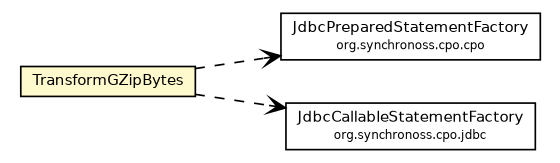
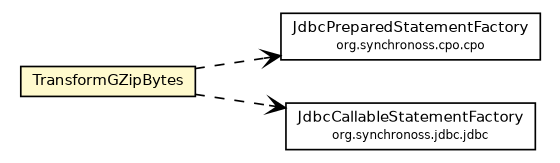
node "JdbcCallableStatementFactory": text "org.synchronoss.cpo.jdbc" -> "org.synchronoss.jdbc.jdbc"
